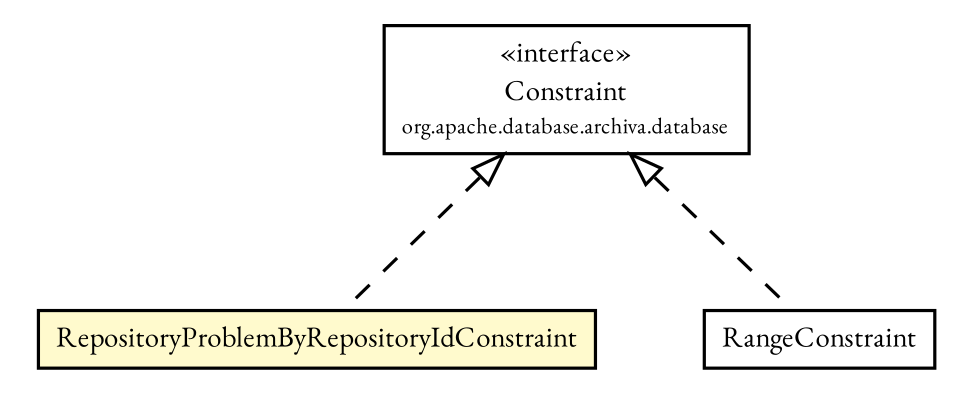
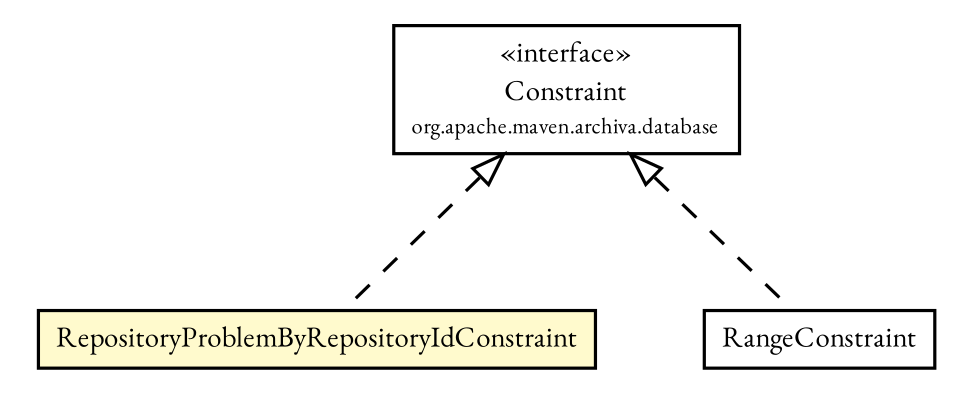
node "Constraint": text "org.apache.database.archiva.database" -> "org.apache.maven.archiva.database"
